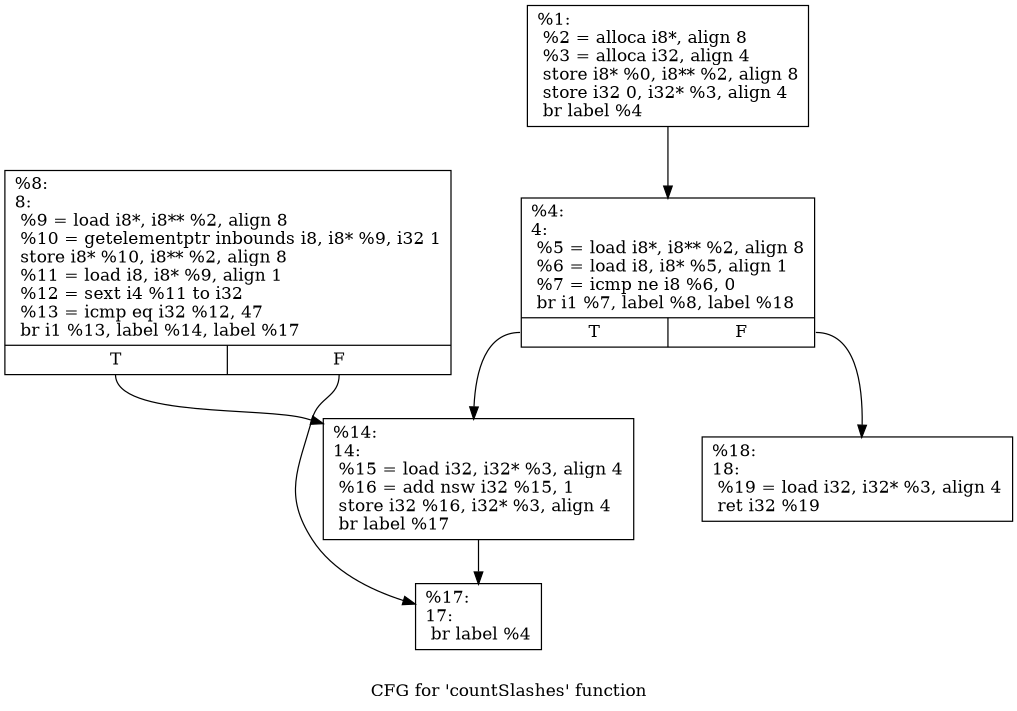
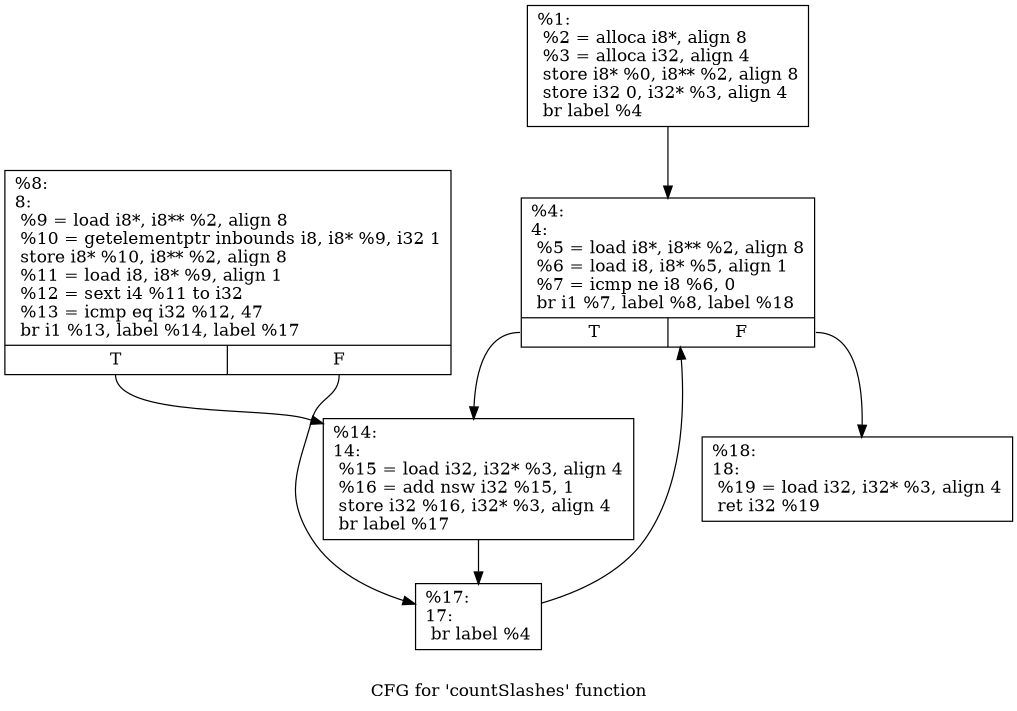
edge "%17:" -> "%4:": added
